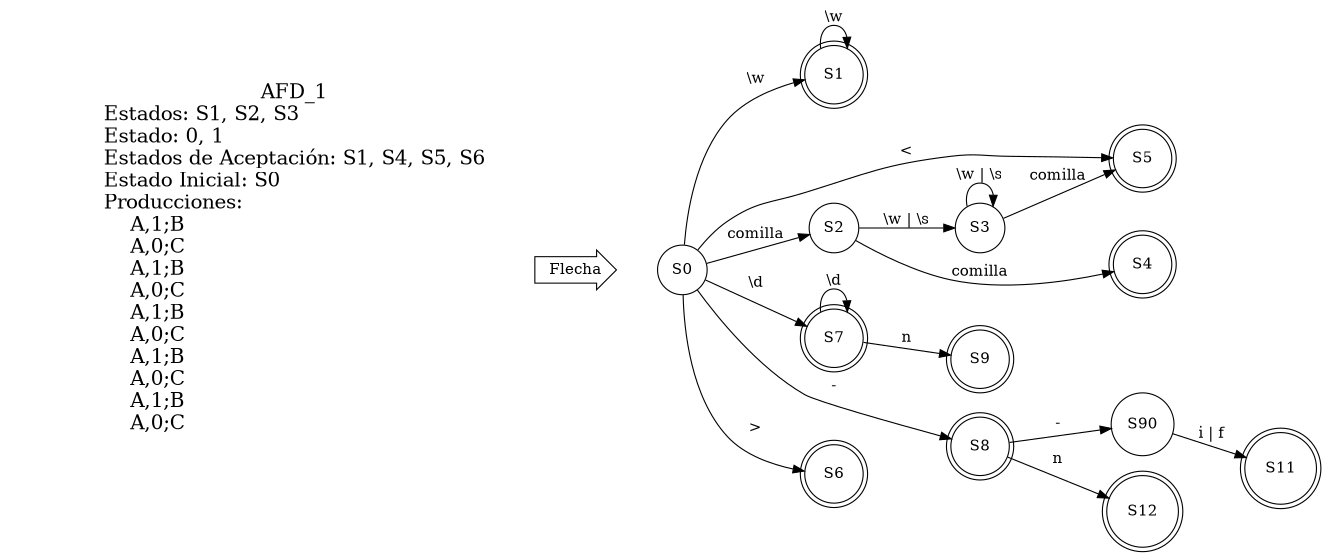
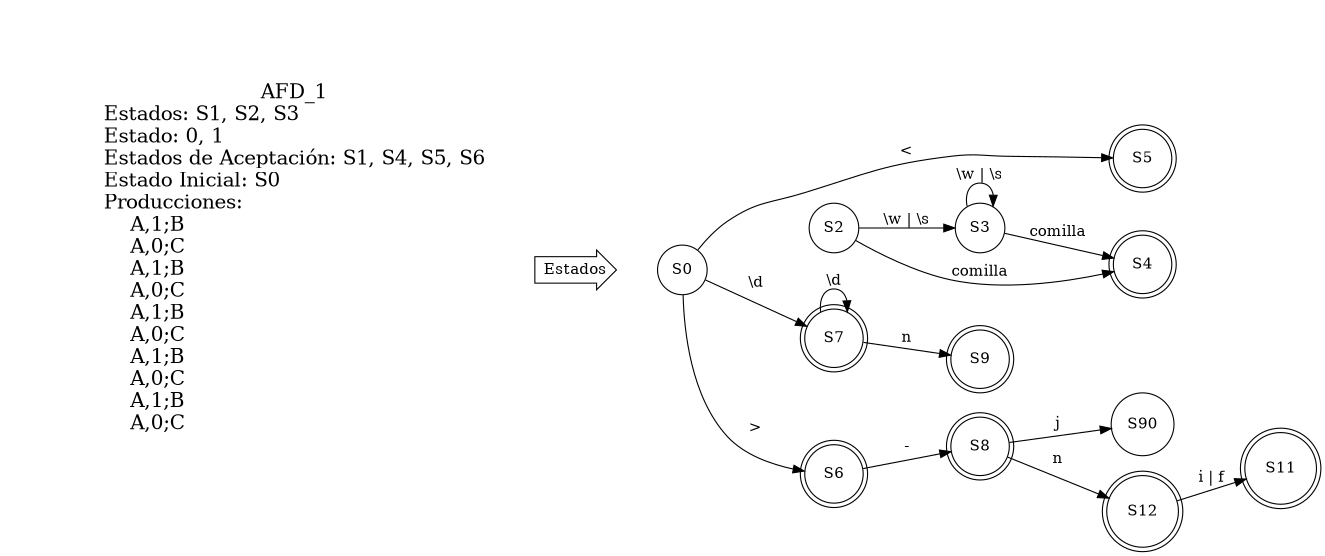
node "S1": removed
edge "S3" -> "S5": now "S3" -> "S4"
edge "S0" -> "S2": removed, label "comilla"
node "Flecha": label "Flecha" -> "Estados"
edge "S0" -> "S8": now "S6" -> "S8"
edge "S8" -> "S90": label "-" -> "j"
edge "S90" -> "S11": now "S12" -> "S11"
